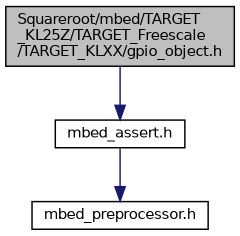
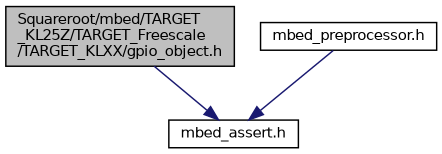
edge "mbed_assert.h" -> "mbed_preprocessor.h": reversed
